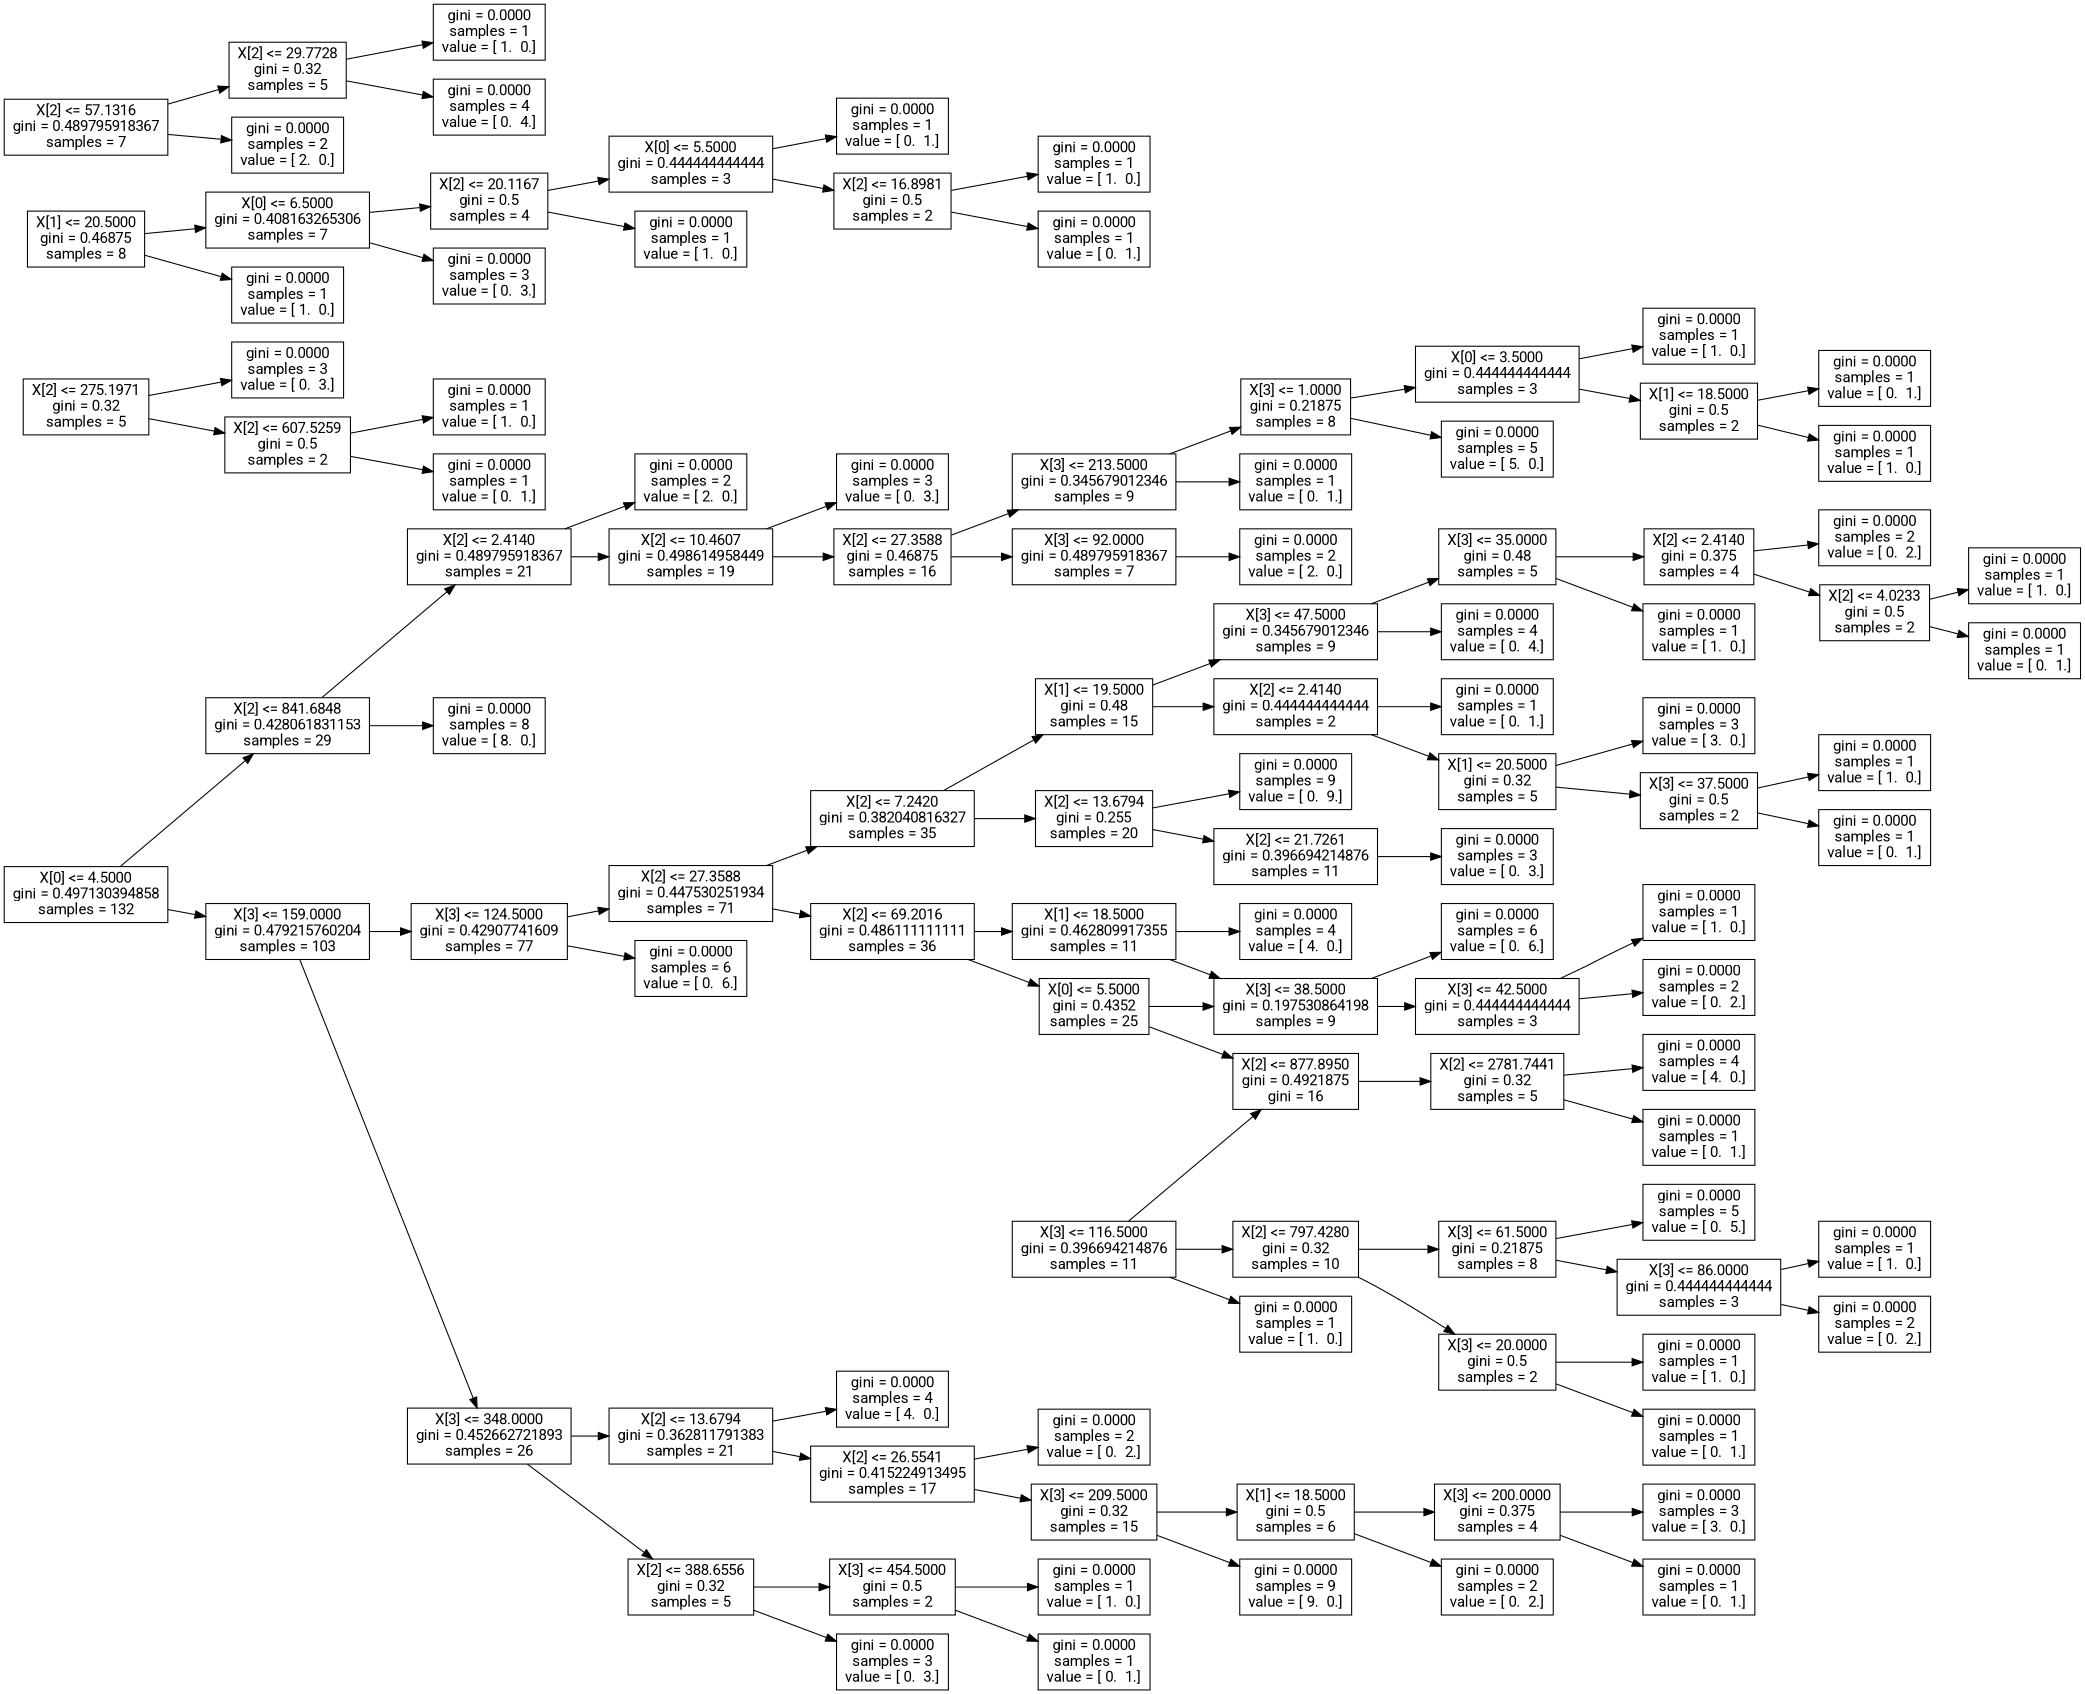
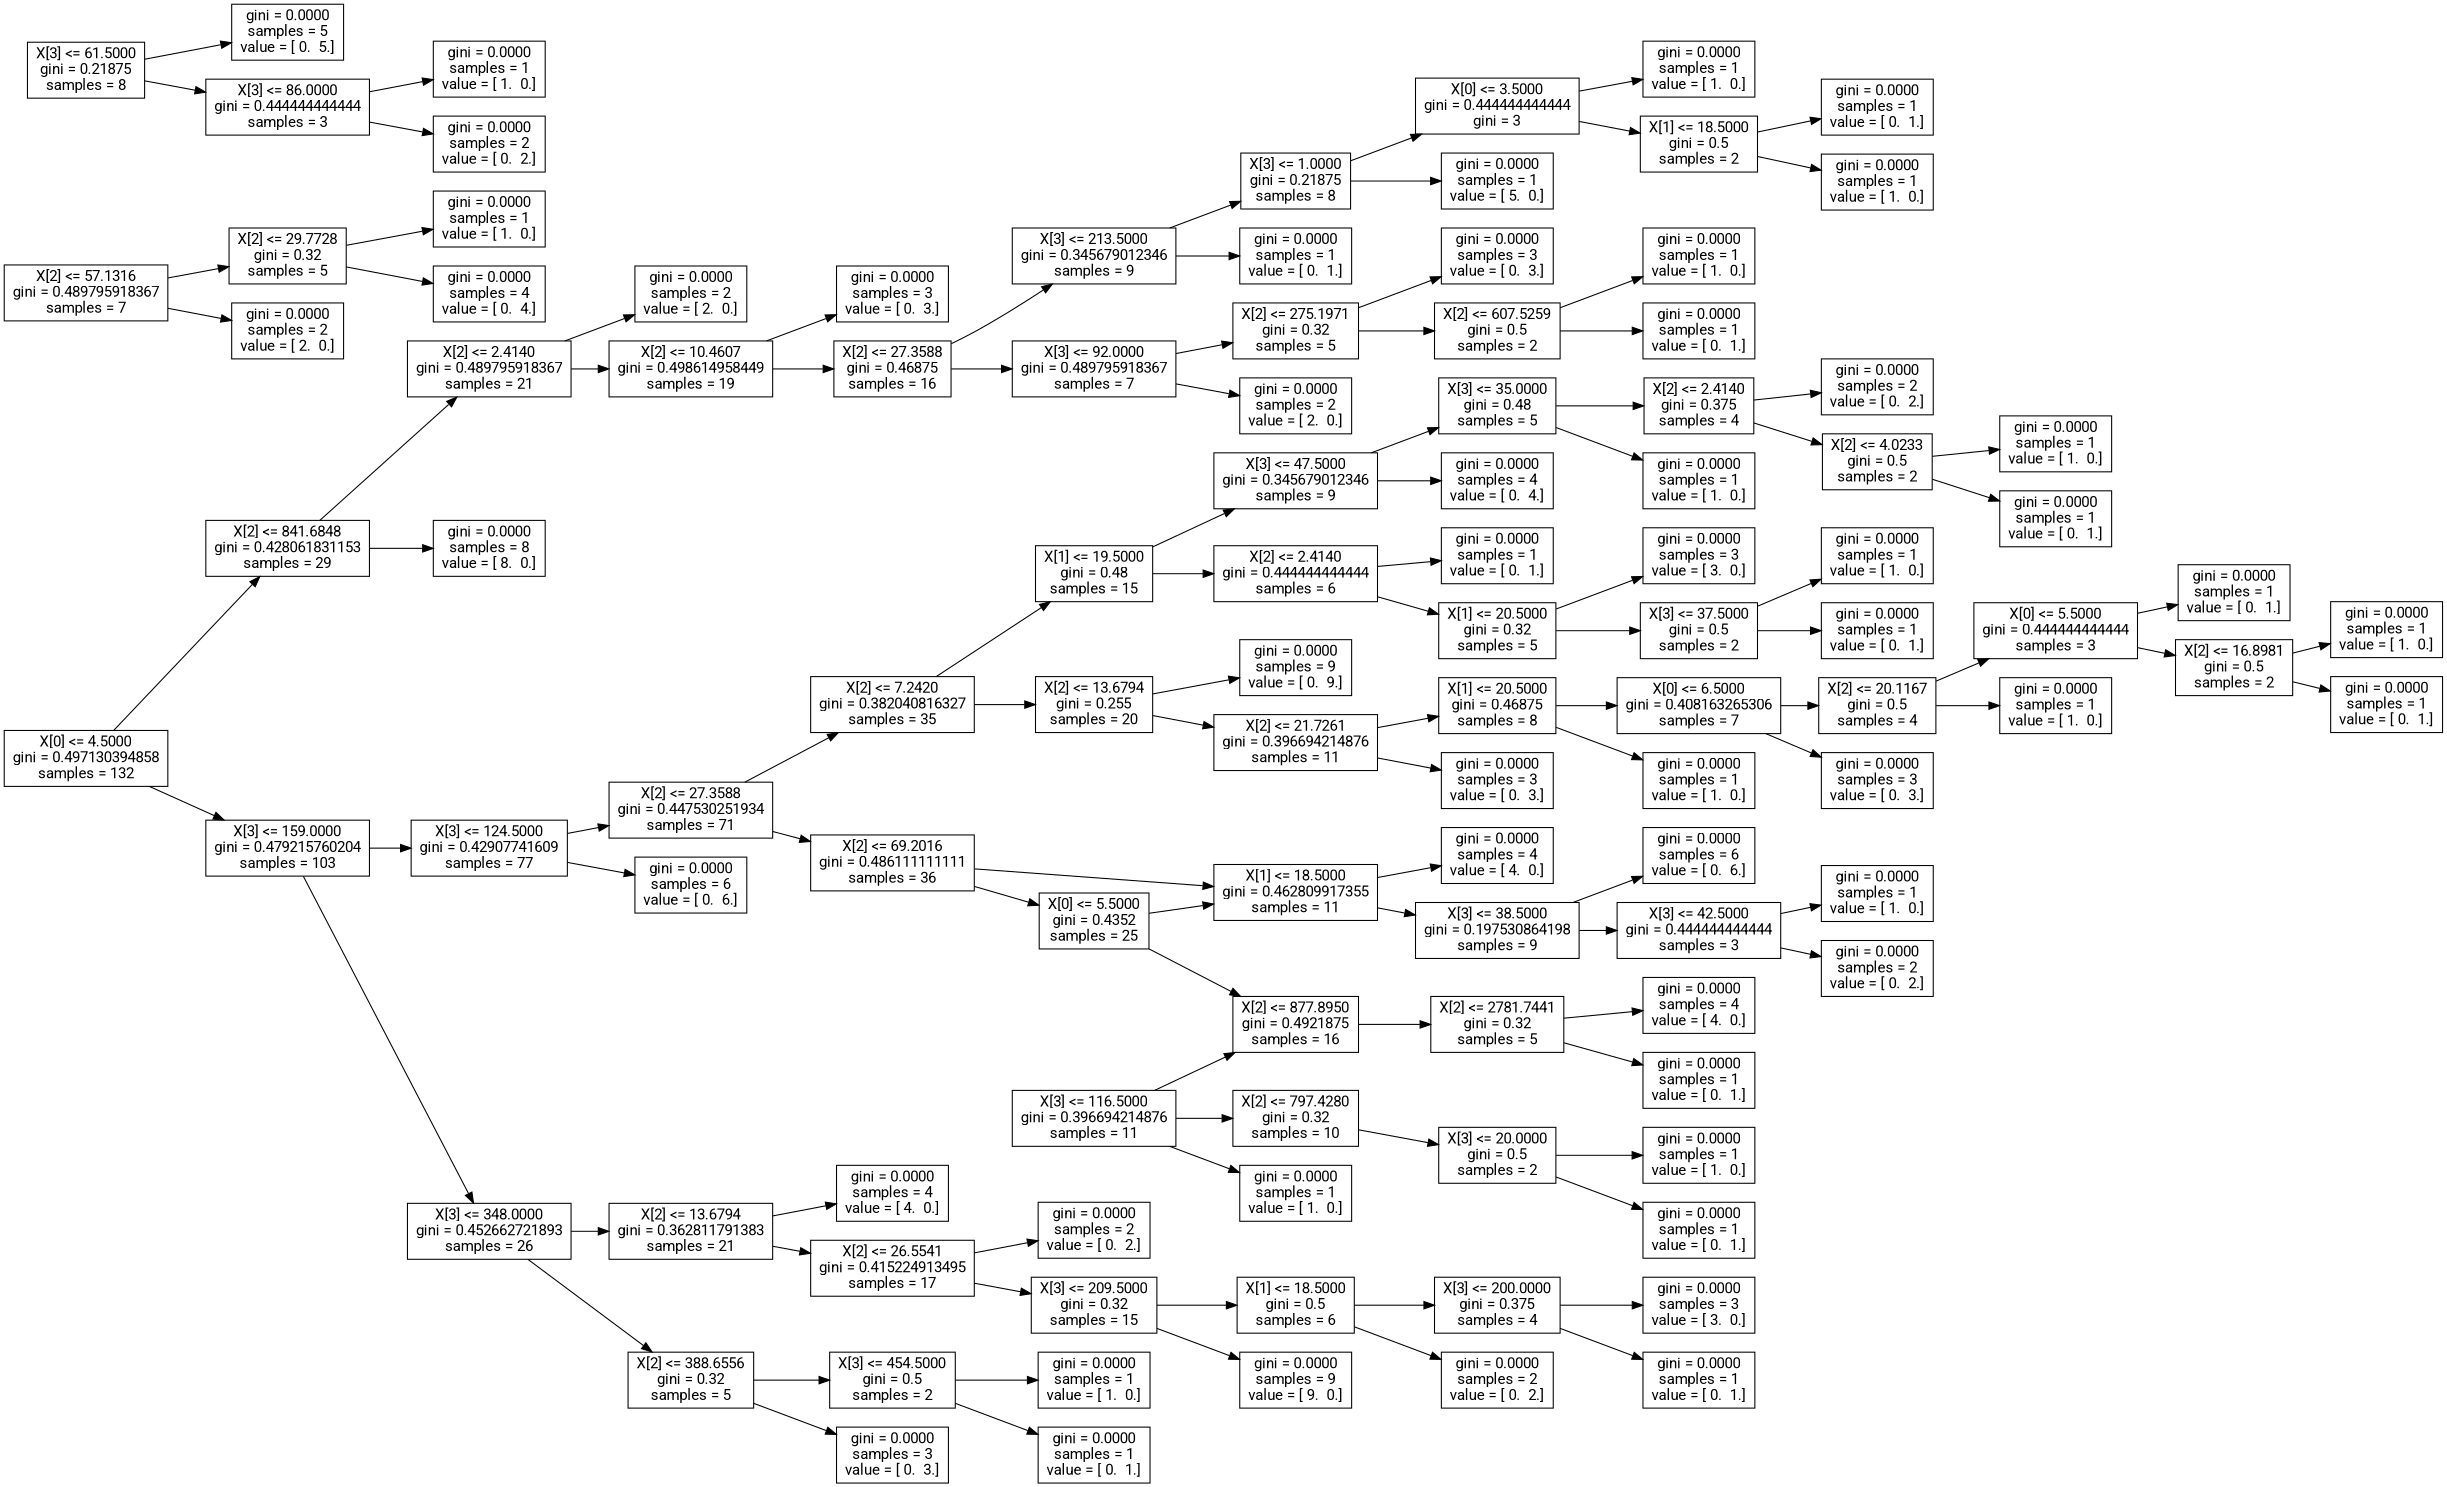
edge "X[3] <= 92.0000 gini = 0.489795918367 samples = 7" -> "X[2] <= 275.1971 gini = 0.32 samples = 5": added
node "X[0] <= 3.5000 gini = 0.444444444444 samples = 3": label "X[0] <= 3.5000 gini = 0.444444444444 samples = 3" -> "X[0] <= 3.5000 gini = 0.444444444444 gini = 3"
node "gini = 0.0000 samples = 5 value = [ 5.  0.]": label "gini = 0.0000 samples = 5 value = [ 5.  0.]" -> "gini = 0.0000 samples = 1 value = [ 5.  0.]"
node "X[2] <= 2.4140 gini = 0.444444444444 samples = 2": label "X[2] <= 2.4140 gini = 0.444444444444 samples = 2" -> "X[2] <= 2.4140 gini = 0.444444444444 samples = 6"
edge "X[2] <= 21.7261 gini = 0.396694214876 samples = 11" -> "X[1] <= 20.5000 gini = 0.46875 samples = 8": added
edge "X[0] <= 5.5000 gini = 0.4352 samples = 25" -> "X[3] <= 38.5000 gini = 0.197530864198 samples = 9": now "X[0] <= 5.5000 gini = 0.4352 samples = 25" -> "X[1] <= 18.5000 gini = 0.462809917355 samples = 11"
node "X[2] <= 877.8950 gini = 0.4921875 gini = 16": label "X[2] <= 877.8950 gini = 0.4921875 gini = 16" -> "X[2] <= 877.8950 gini = 0.4921875 samples = 16"
edge "X[2] <= 797.4280 gini = 0.32 samples = 10" -> "X[3] <= 61.5000 gini = 0.21875 samples = 8": removed
